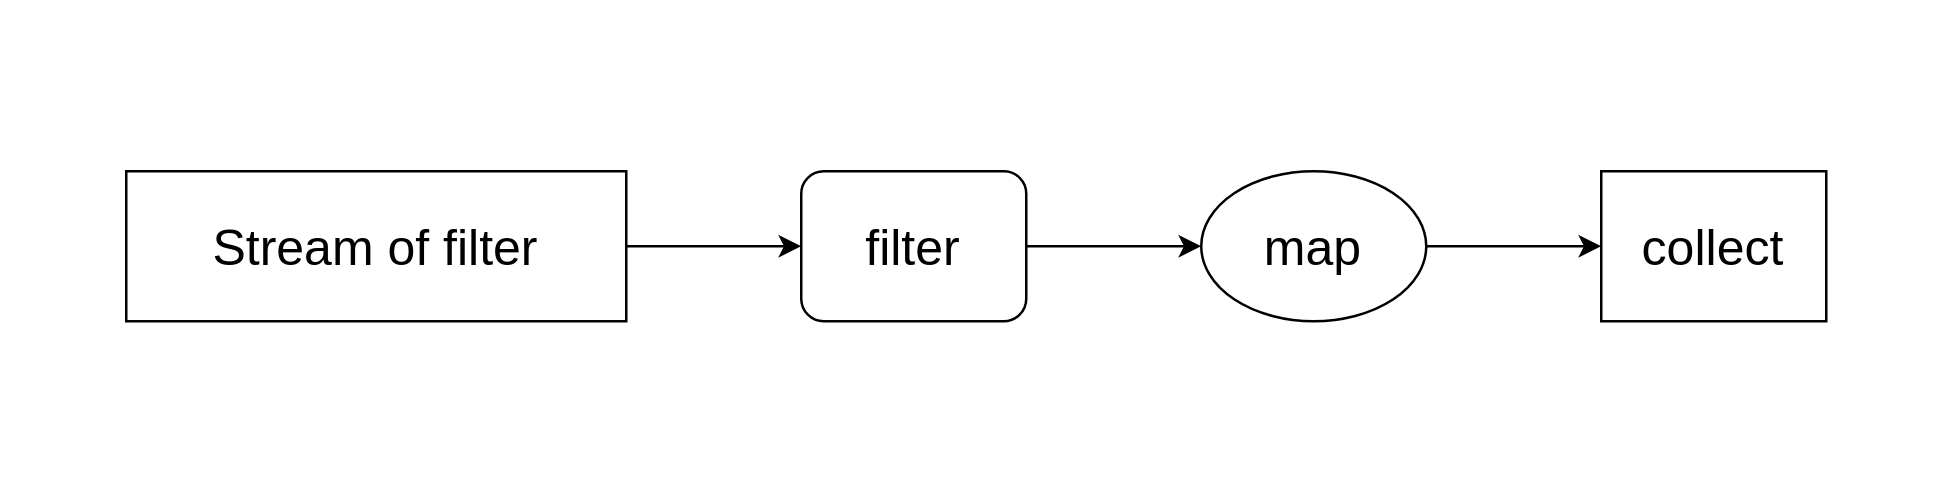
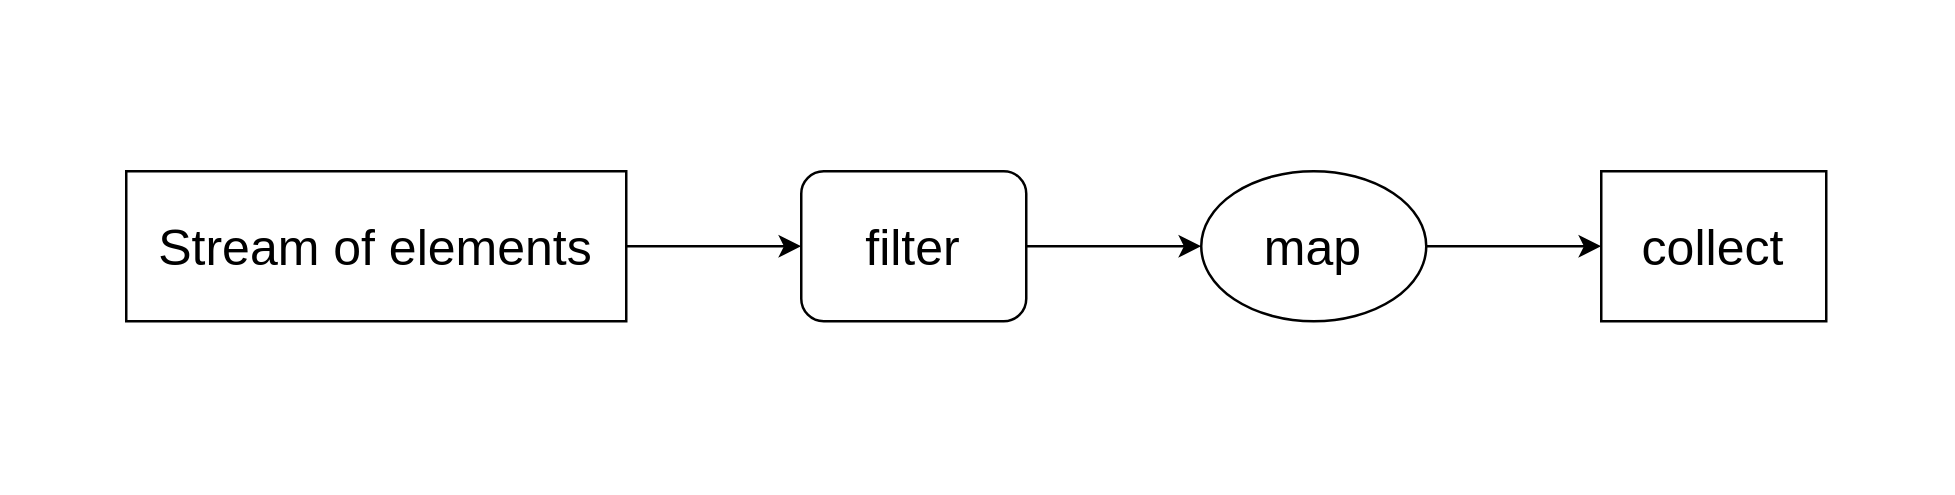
node "Stream of filter": label "Stream of filter" -> "Stream of elements"
